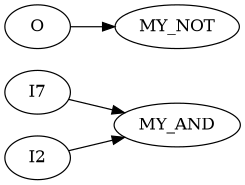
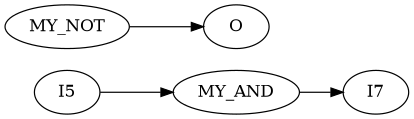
edge "O" -> "MY_NOT": reversed
edge "I7" -> "MY_AND": reversed
node "I2": label "I2" -> "I5"
